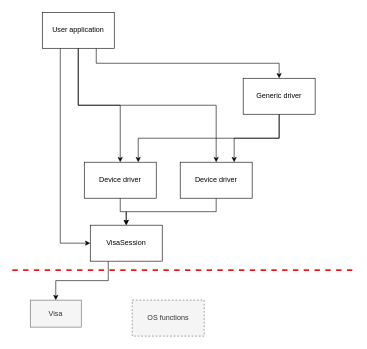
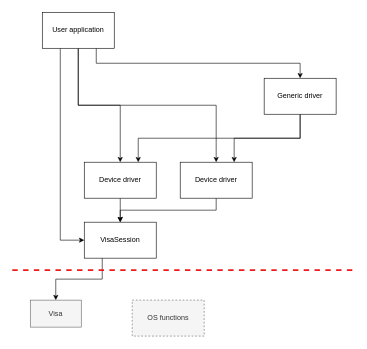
node "Generic driver": moved (279, 96) -> (300, 96)
node "VisaSession": moved (126, 243) -> (120, 240)
